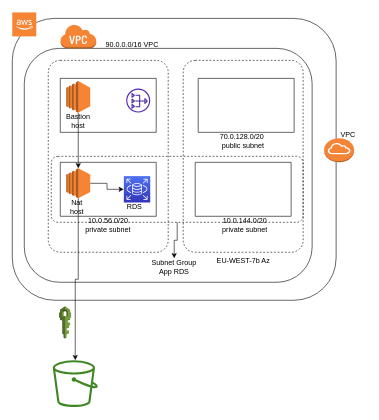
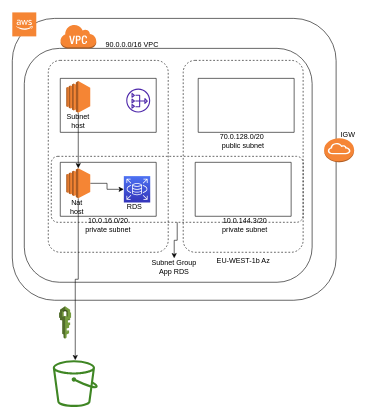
node "Bastion host": label "Bastion host" -> "Subnet host"
node "VPC": label "VPC" -> "IGW"
node "10.0.56.0/20 private subnet": label "10.0.56.0/20 private subnet" -> "10.0.16.0/20 private subnet"
node "10.0.144.0/20 private subnet": label "10.0.144.0/20 private subnet" -> "10.0.144.3/20 private subnet"
node "EU-WEST-7b Az": label "EU-WEST-7b Az" -> "EU-WEST-1b Az"
